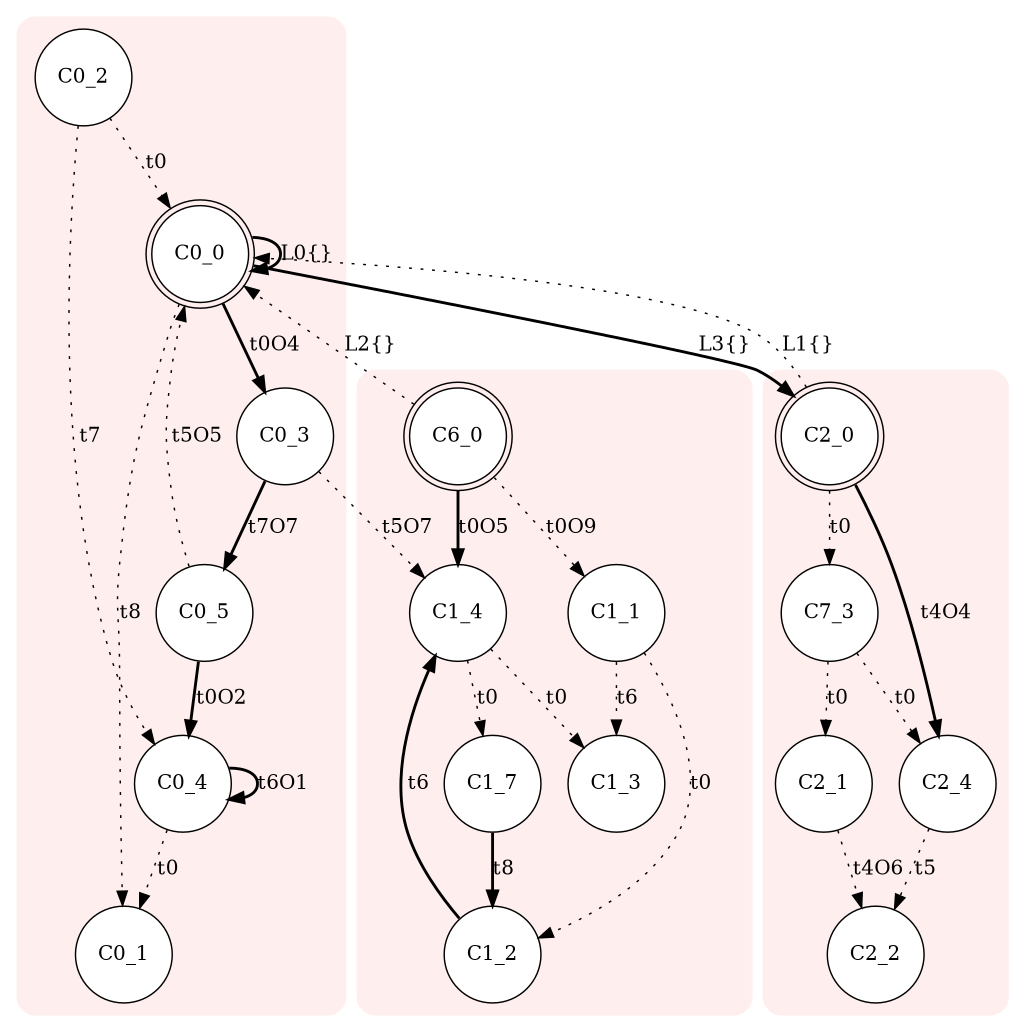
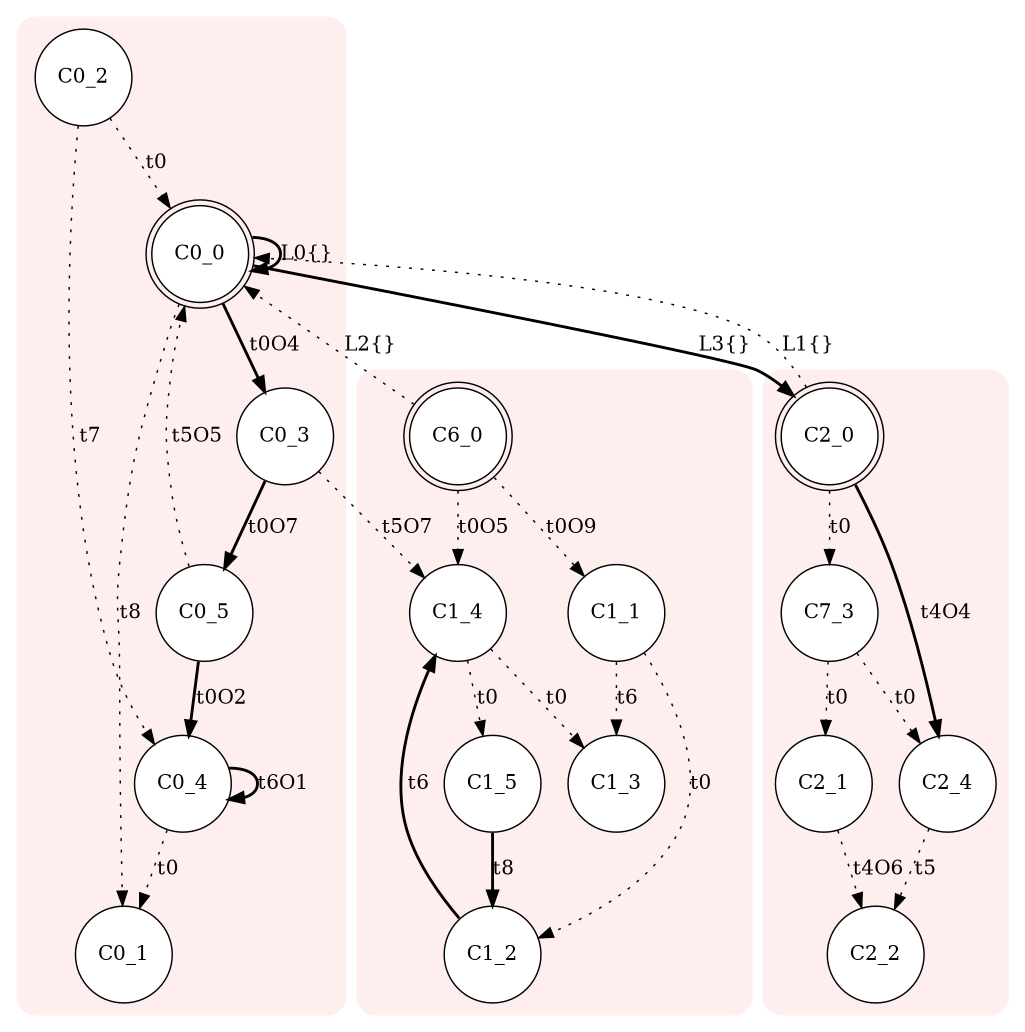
edge "C6_0" -> "C1_4": style bold -> dotted
edge "C0_3" -> "C0_5": label "t7O7" -> "t0O7"
node "C1_7": label "C1_7" -> "C1_5"
